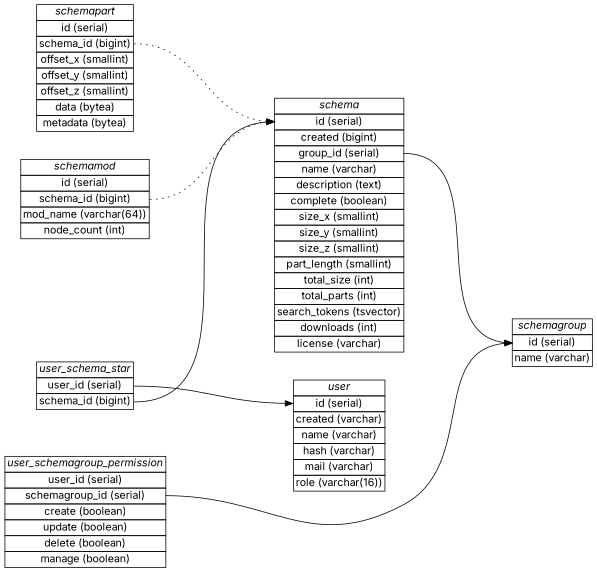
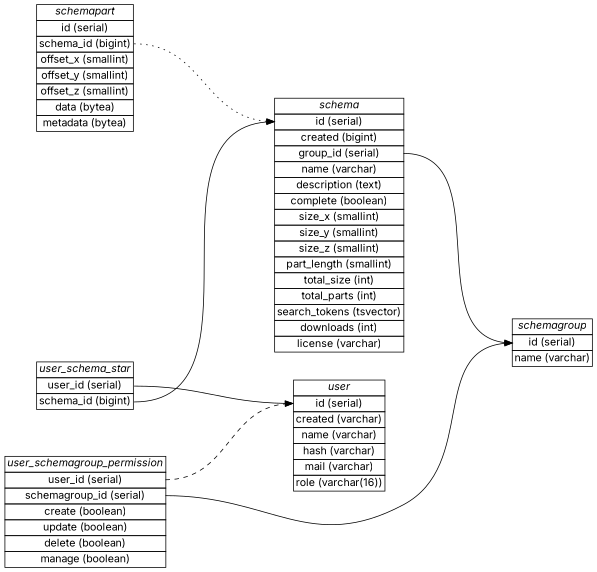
node "schemamod": removed
edge "user_schemagroup_permission" -> "user": added
